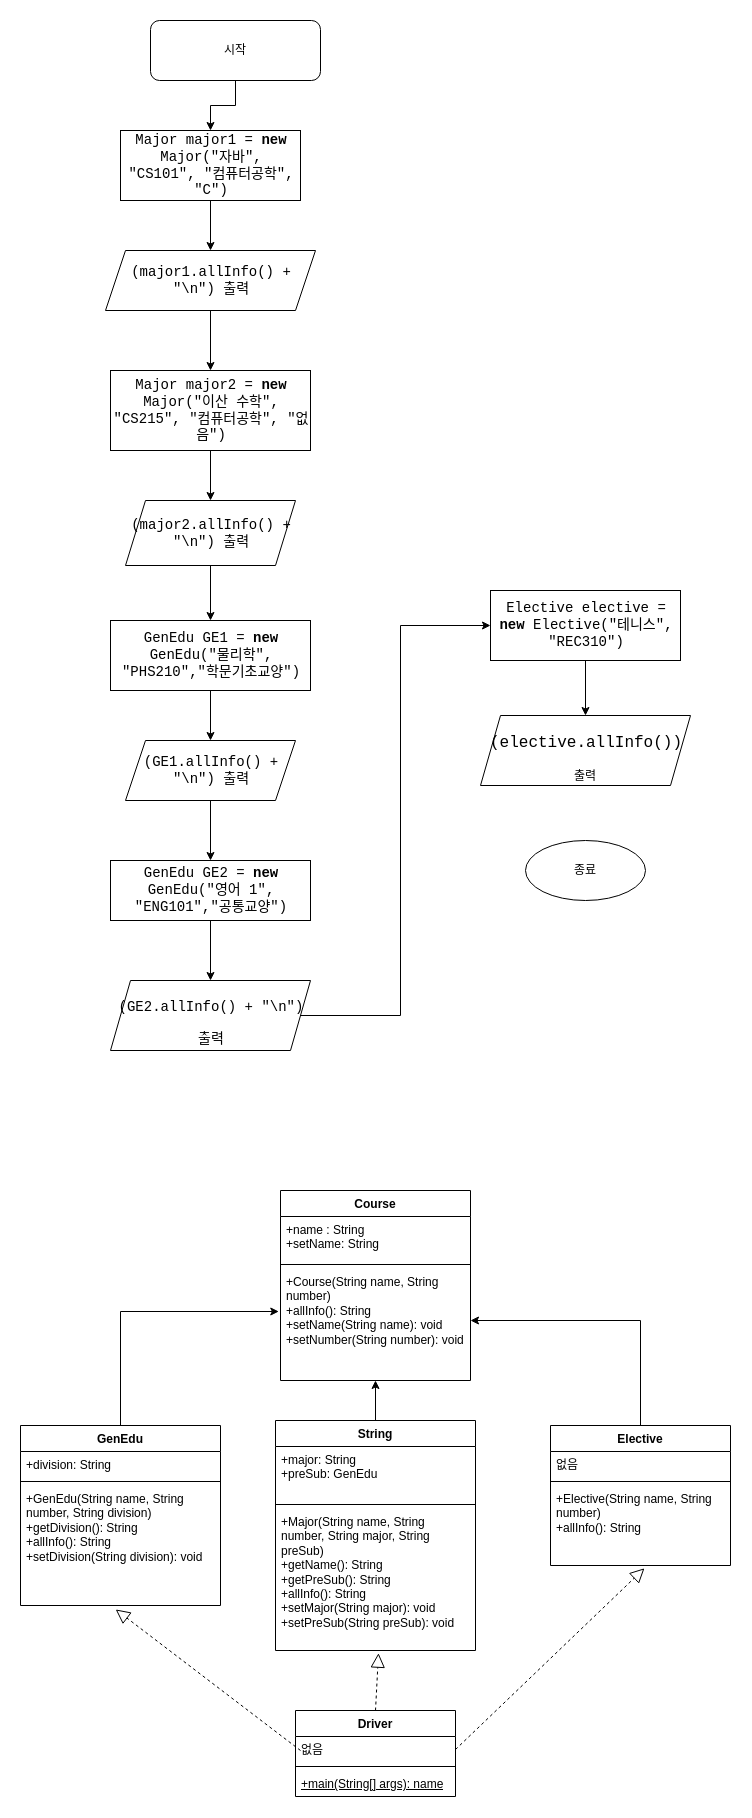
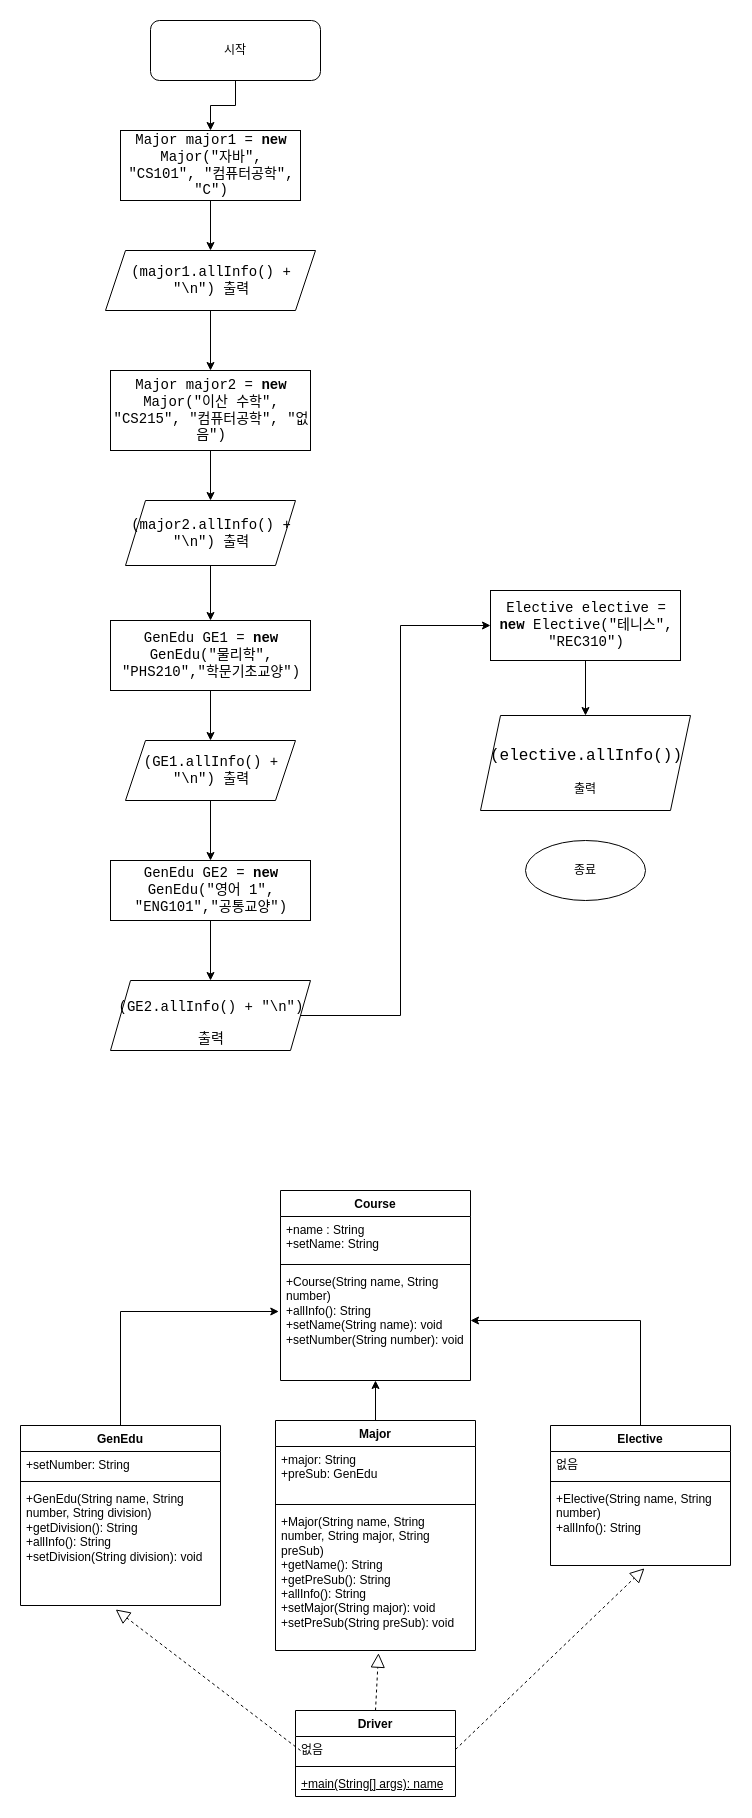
node "(elective.allInfo()) 출력": size 210x70 -> 210x95
node "String": label "String" -> "Major"
node "+division: String": label "+division: String" -> "+setNumber: String"
